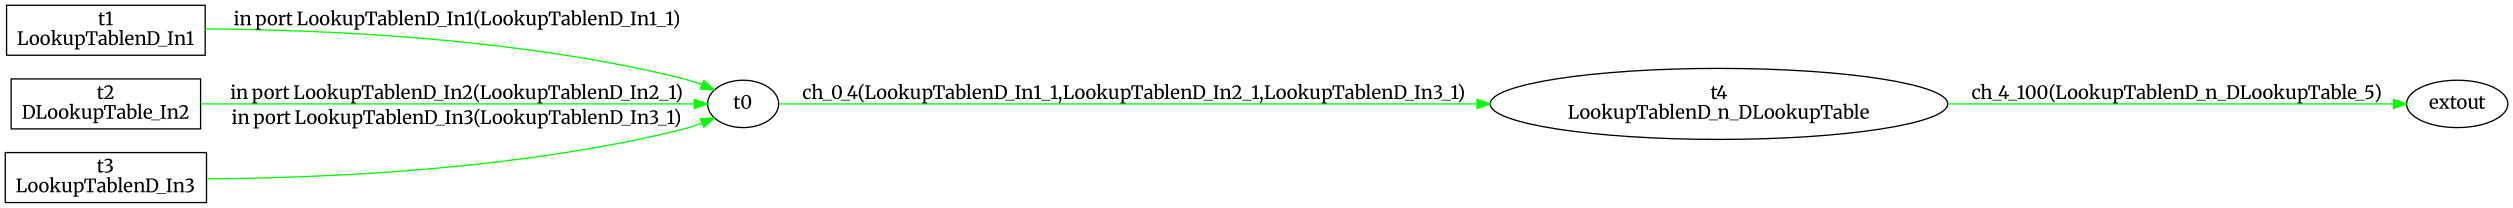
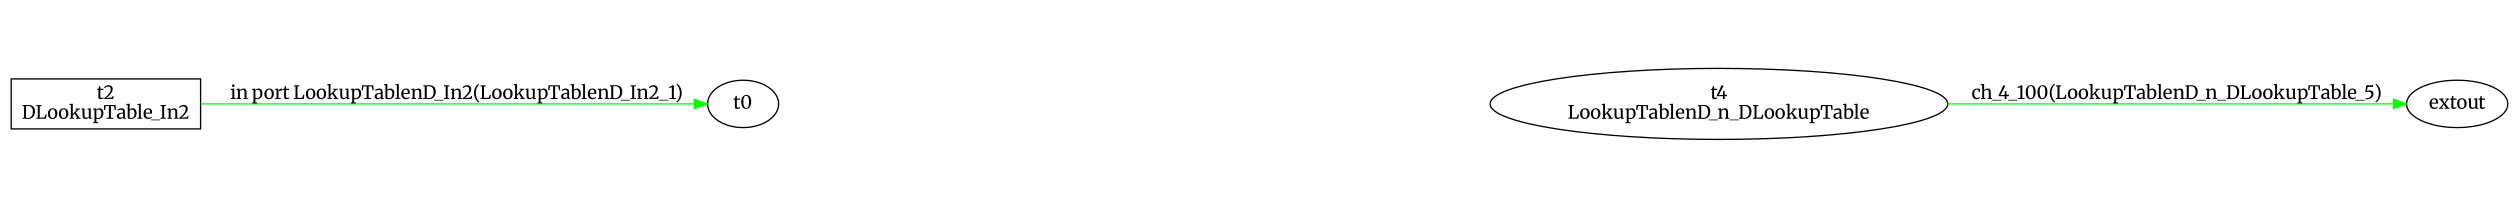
node "t1 LookupTablenD_In1": removed
edge "t0" -> "t4 LookupTablenD_n_DLookupTable": removed, label "ch_0_4(LookupTablenD_In1_1,LookupTablenD_In2_1,LookupTablenD_In3_1)"
node "t3 LookupTablenD_In3": removed
